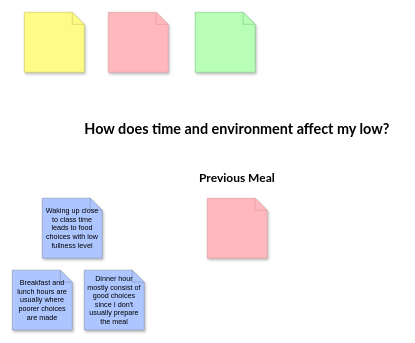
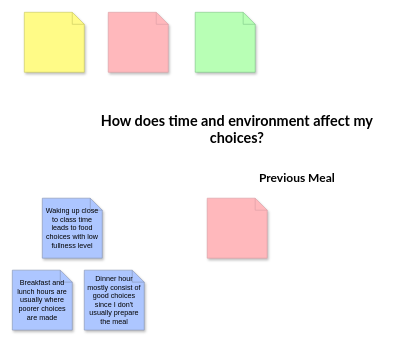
node "How does time and environment affect my low?": label "How does time and environment affect my low?" -> "How does time and environment affect my choices?"
node "Previous Meal": moved (237, 177) -> (297, 177)
